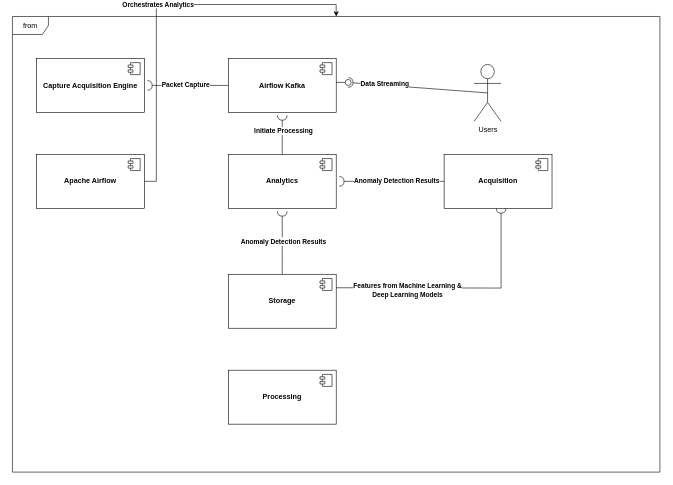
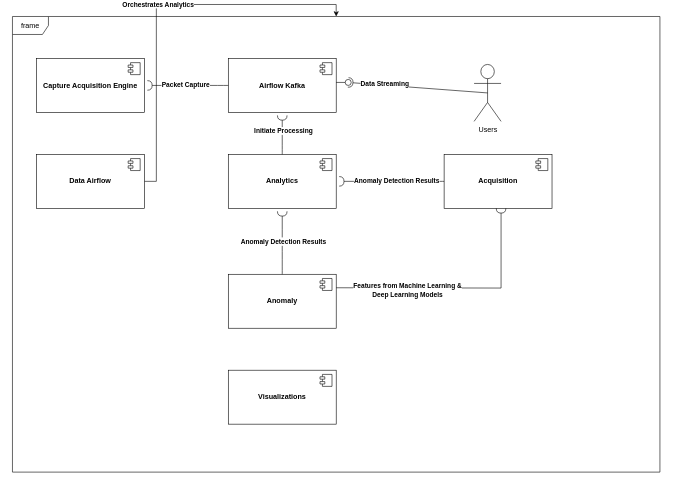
node "from": label "from" -> "frame"
node "Apache Airflow": label "Apache Airflow" -> "Data Airflow"
node "Storage": label "Storage" -> "Anomaly"
node "Processing": label "Processing" -> "Visualizations"
